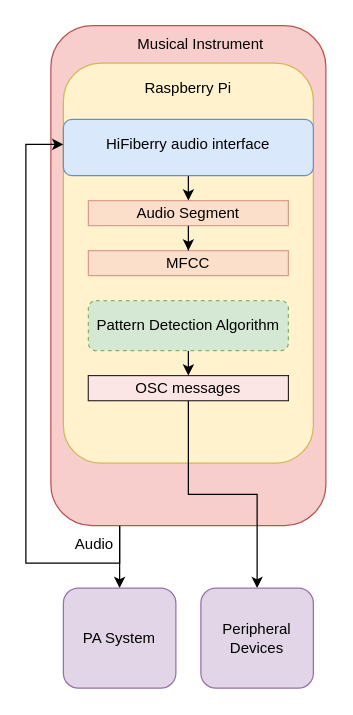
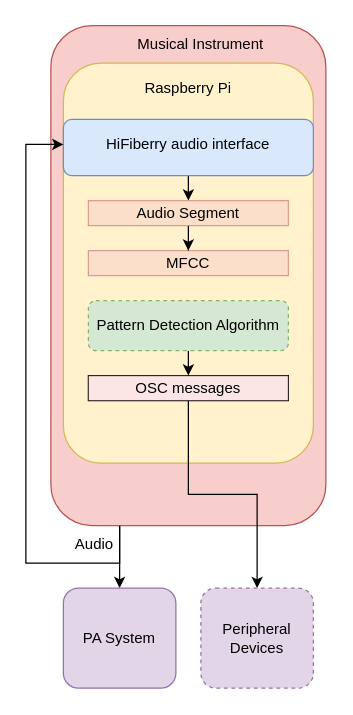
node "Peripheral Devices": style solid -> dashed
